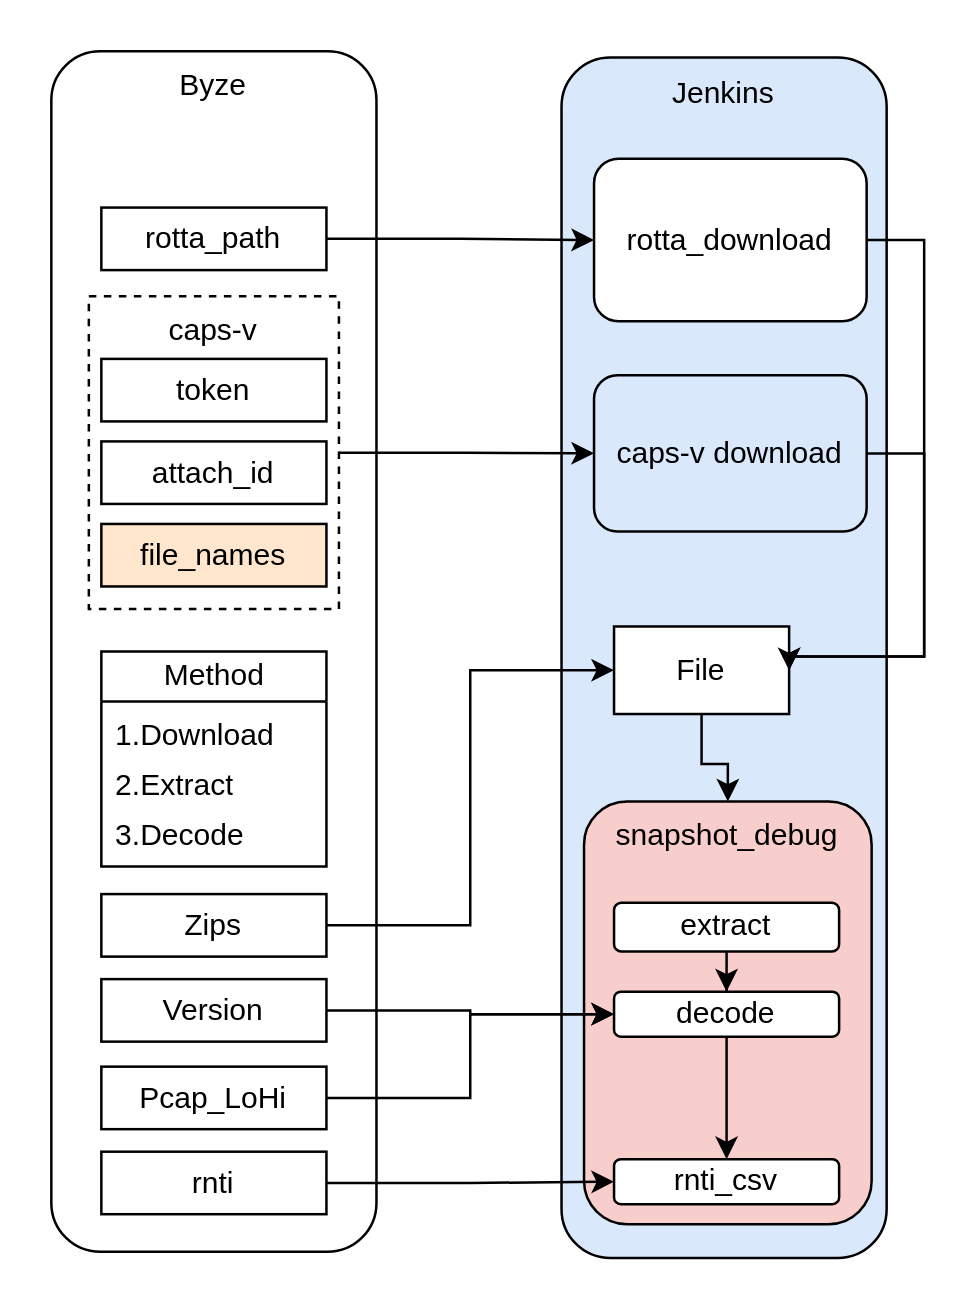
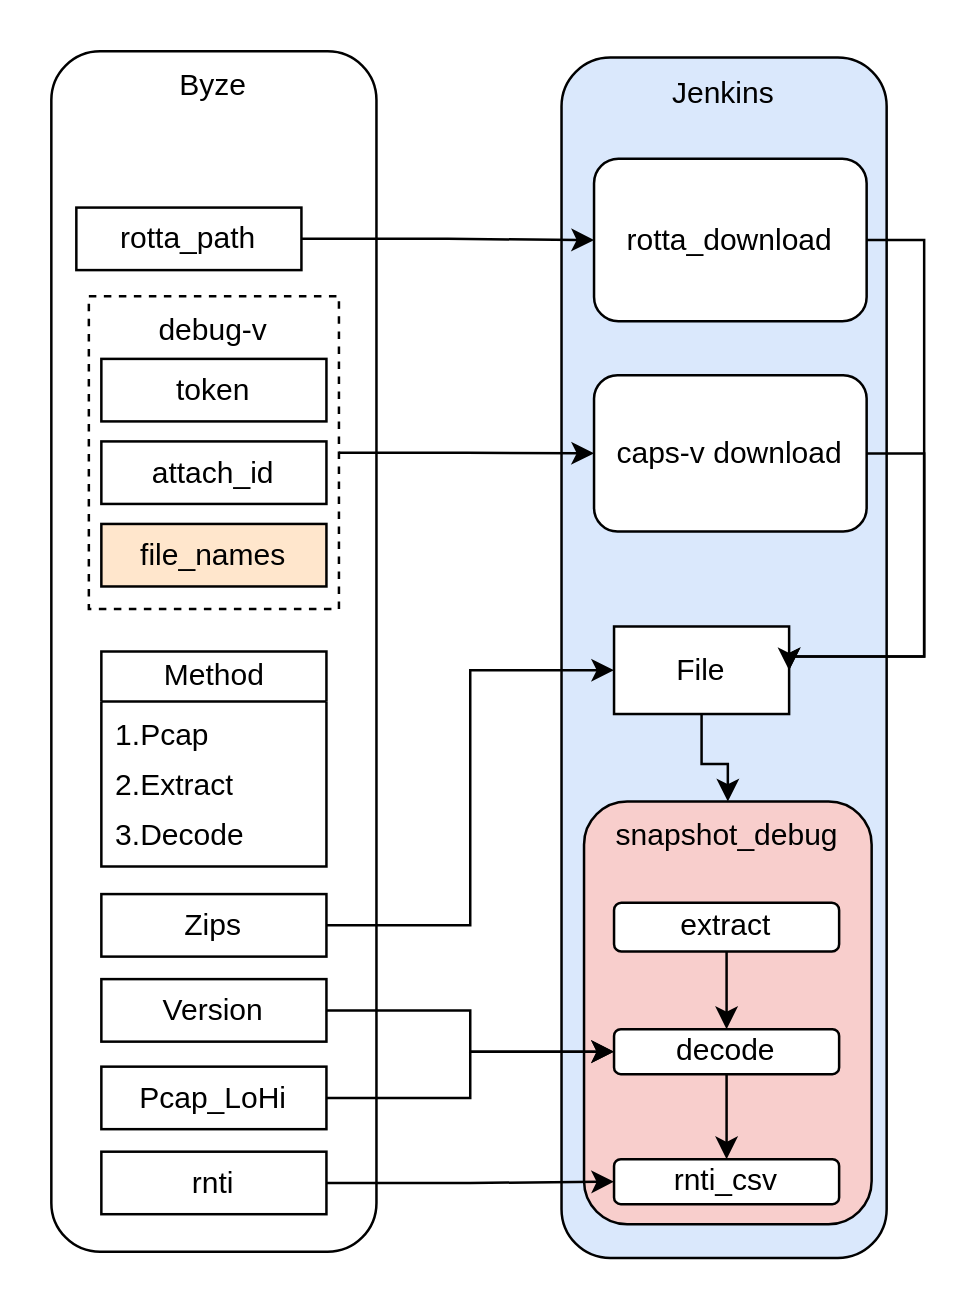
node "rotta_path": moved (214, 239) -> (189, 239)
node "caps-v": label "caps-v" -> "debug-v"
node "caps-v download": fillcolor #dae8fc -> #ffffff
node "1.Download": label "1.Download" -> "1.Pcap"
node "decode": moved (726, 1014) -> (726, 1051)
